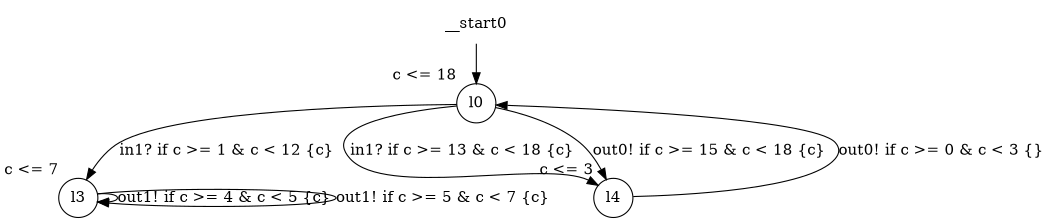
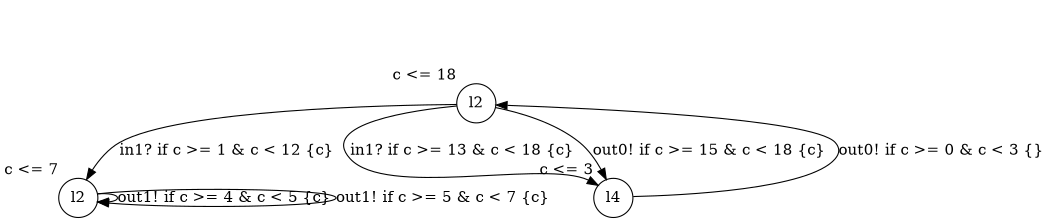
node "__start0": removed
node "l0 c <= 18": label "l0 c <= 18" -> "l2 c <= 18"
node "l3 c <= 7": label "l3 c <= 7" -> "l2 c <= 7"
